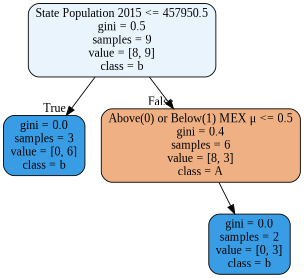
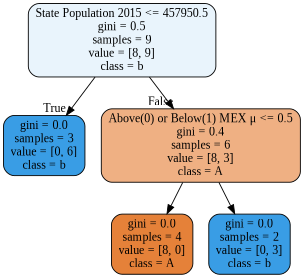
node "gini = 0.0 samples = 4 value = [8, 0] class = A": added
